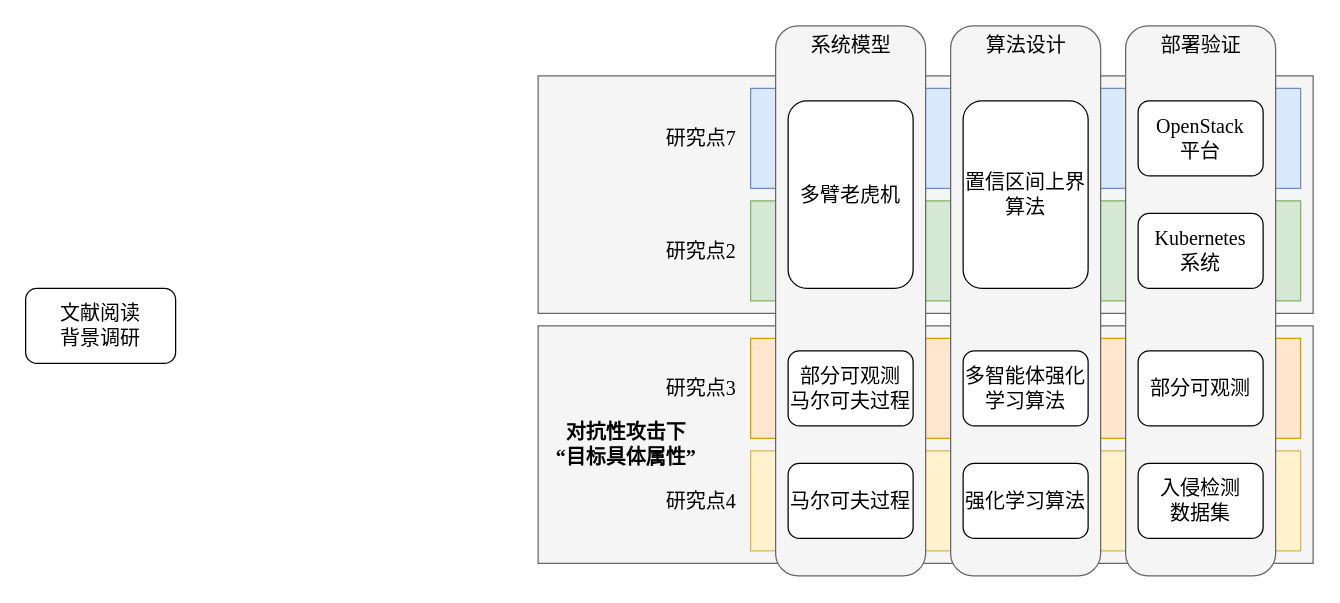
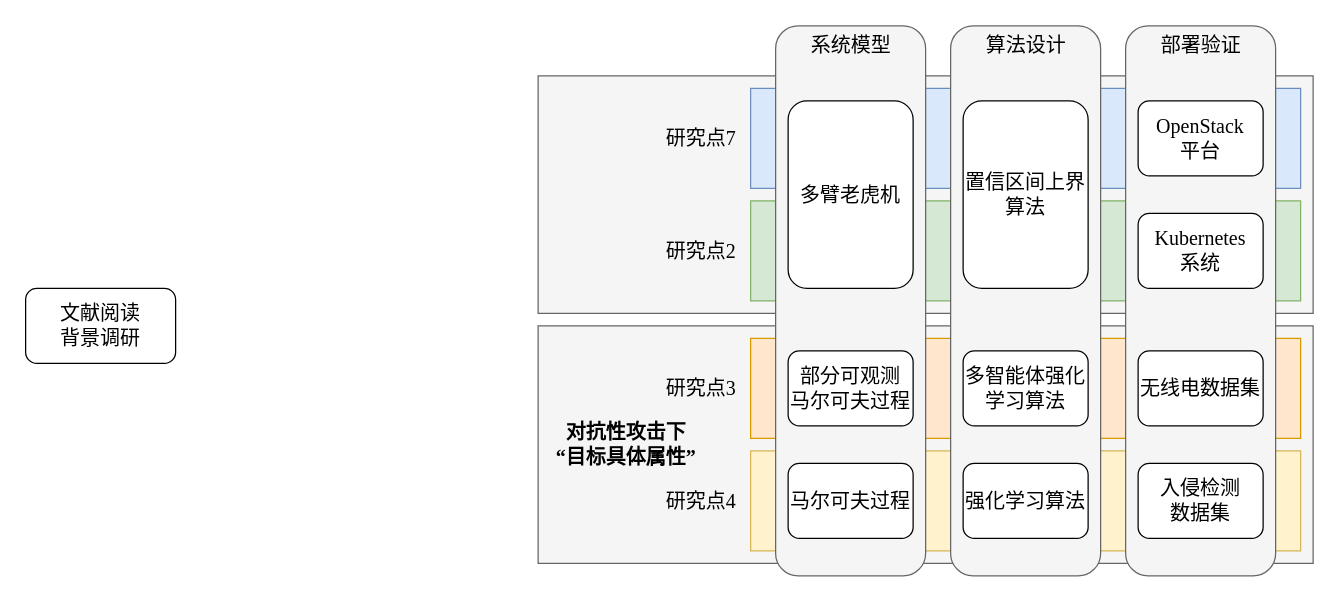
node "部分可观测": label "部分可观测" -> "无线电数据集"
